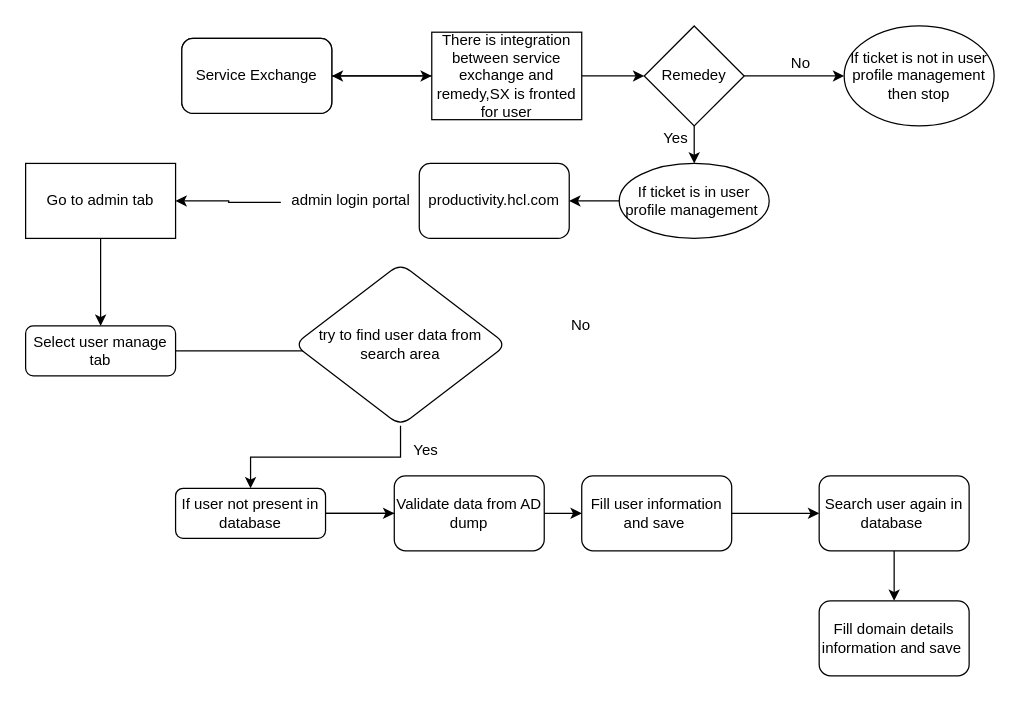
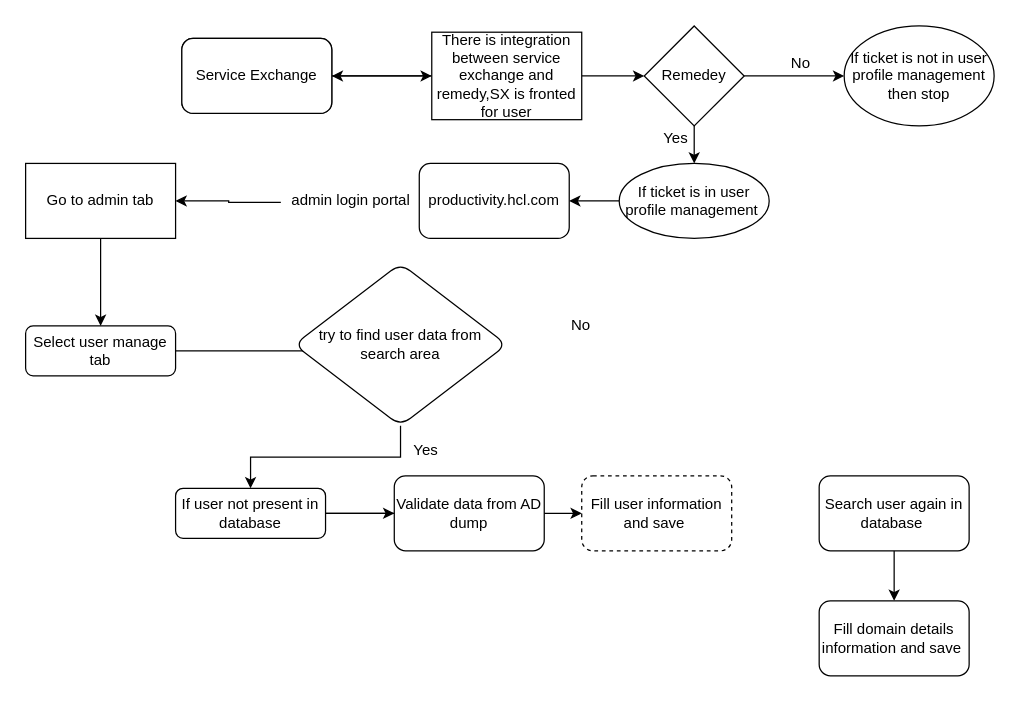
node "Fill user information and save": style solid -> dashed
edge "Fill user information and save" -> "Search user again in database": removed
